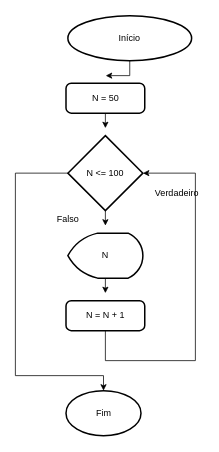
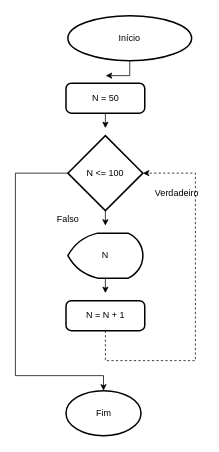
edge "N = N + 1" -> "N <= 100": style solid -> dashed
